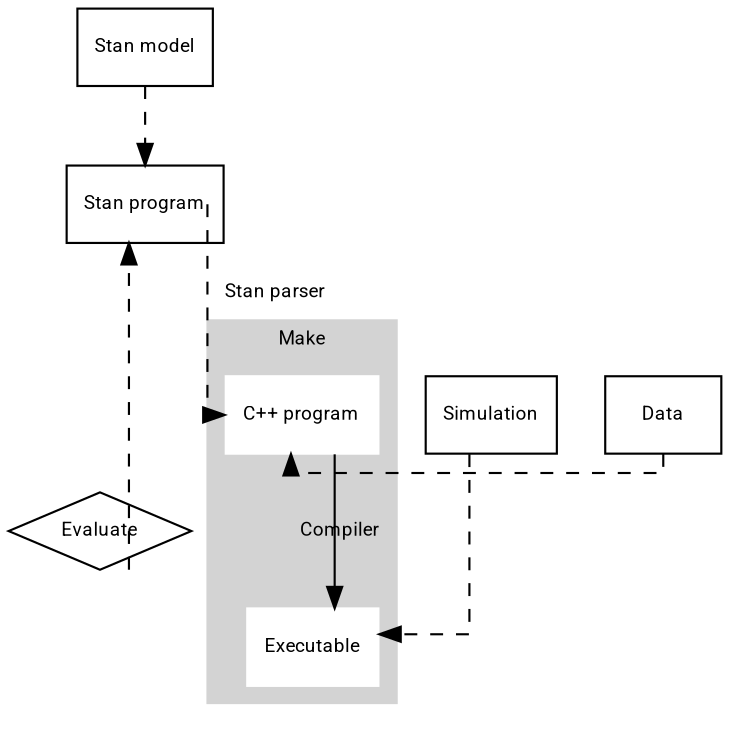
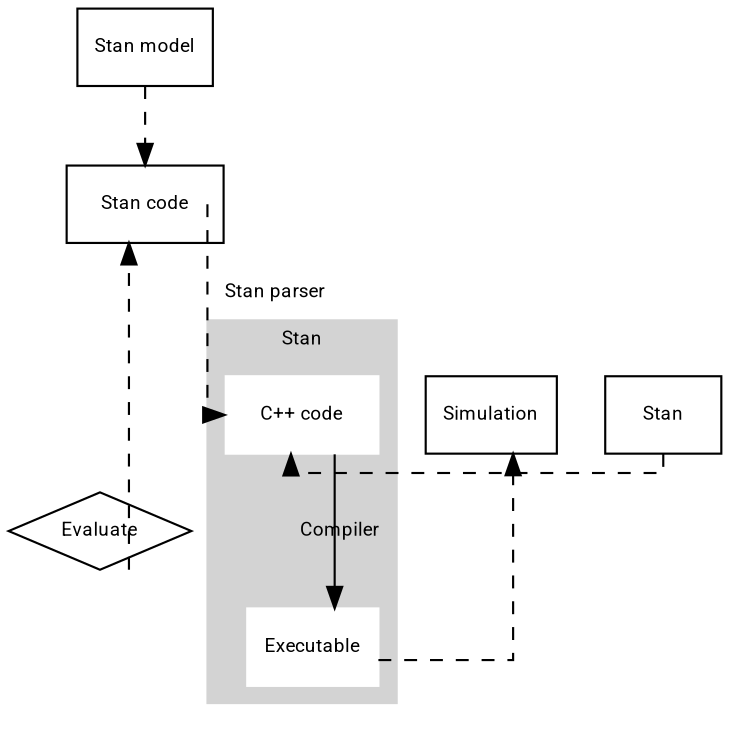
node "Stan program": label "Stan program" -> "Stan code"
cluster "Make": label "Make" -> "Stan"
node "C++ program": label "C++ program" -> "C++ code"
node "Data": label "Data" -> "Stan"
edge "Simulation" -> "Executable": reversed
